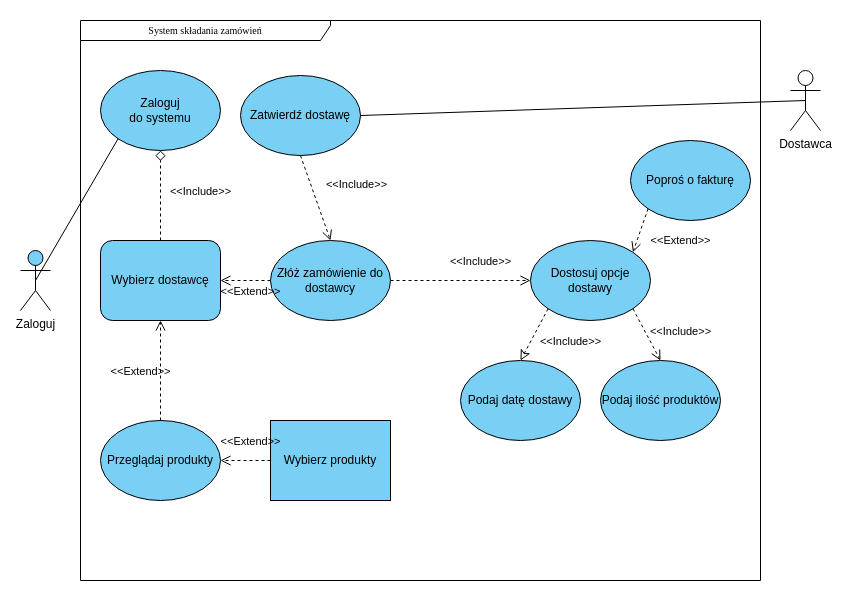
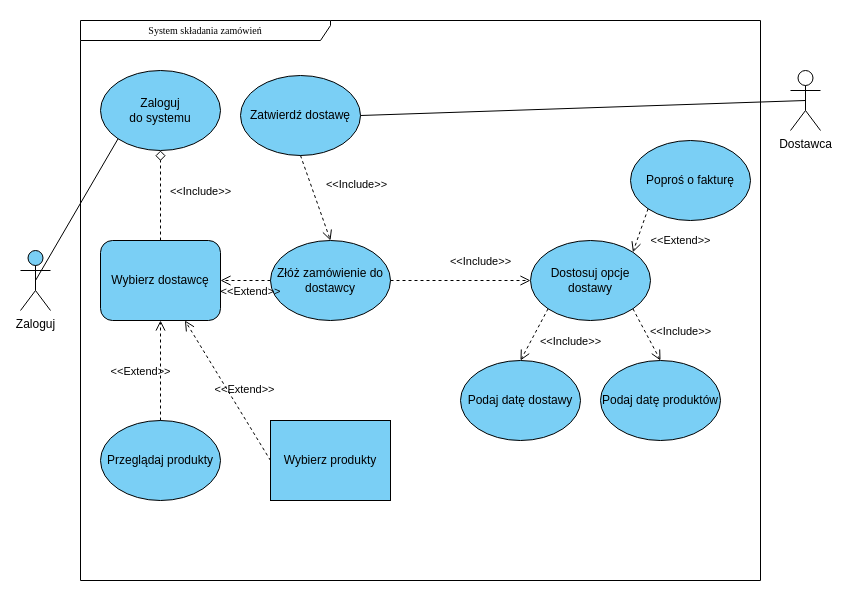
edge "Dostosuj opcje dostawy" -> "Podaj datę dostawy": arrowhead classic -> open
node "Podaj ilość produktów": label "Podaj ilość produktów" -> "Podaj datę produktów"
edge "Wybierz produkty" -> "Przeglądaj produkty": now "Wybierz produkty" -> "Wybierz dostawcę"
